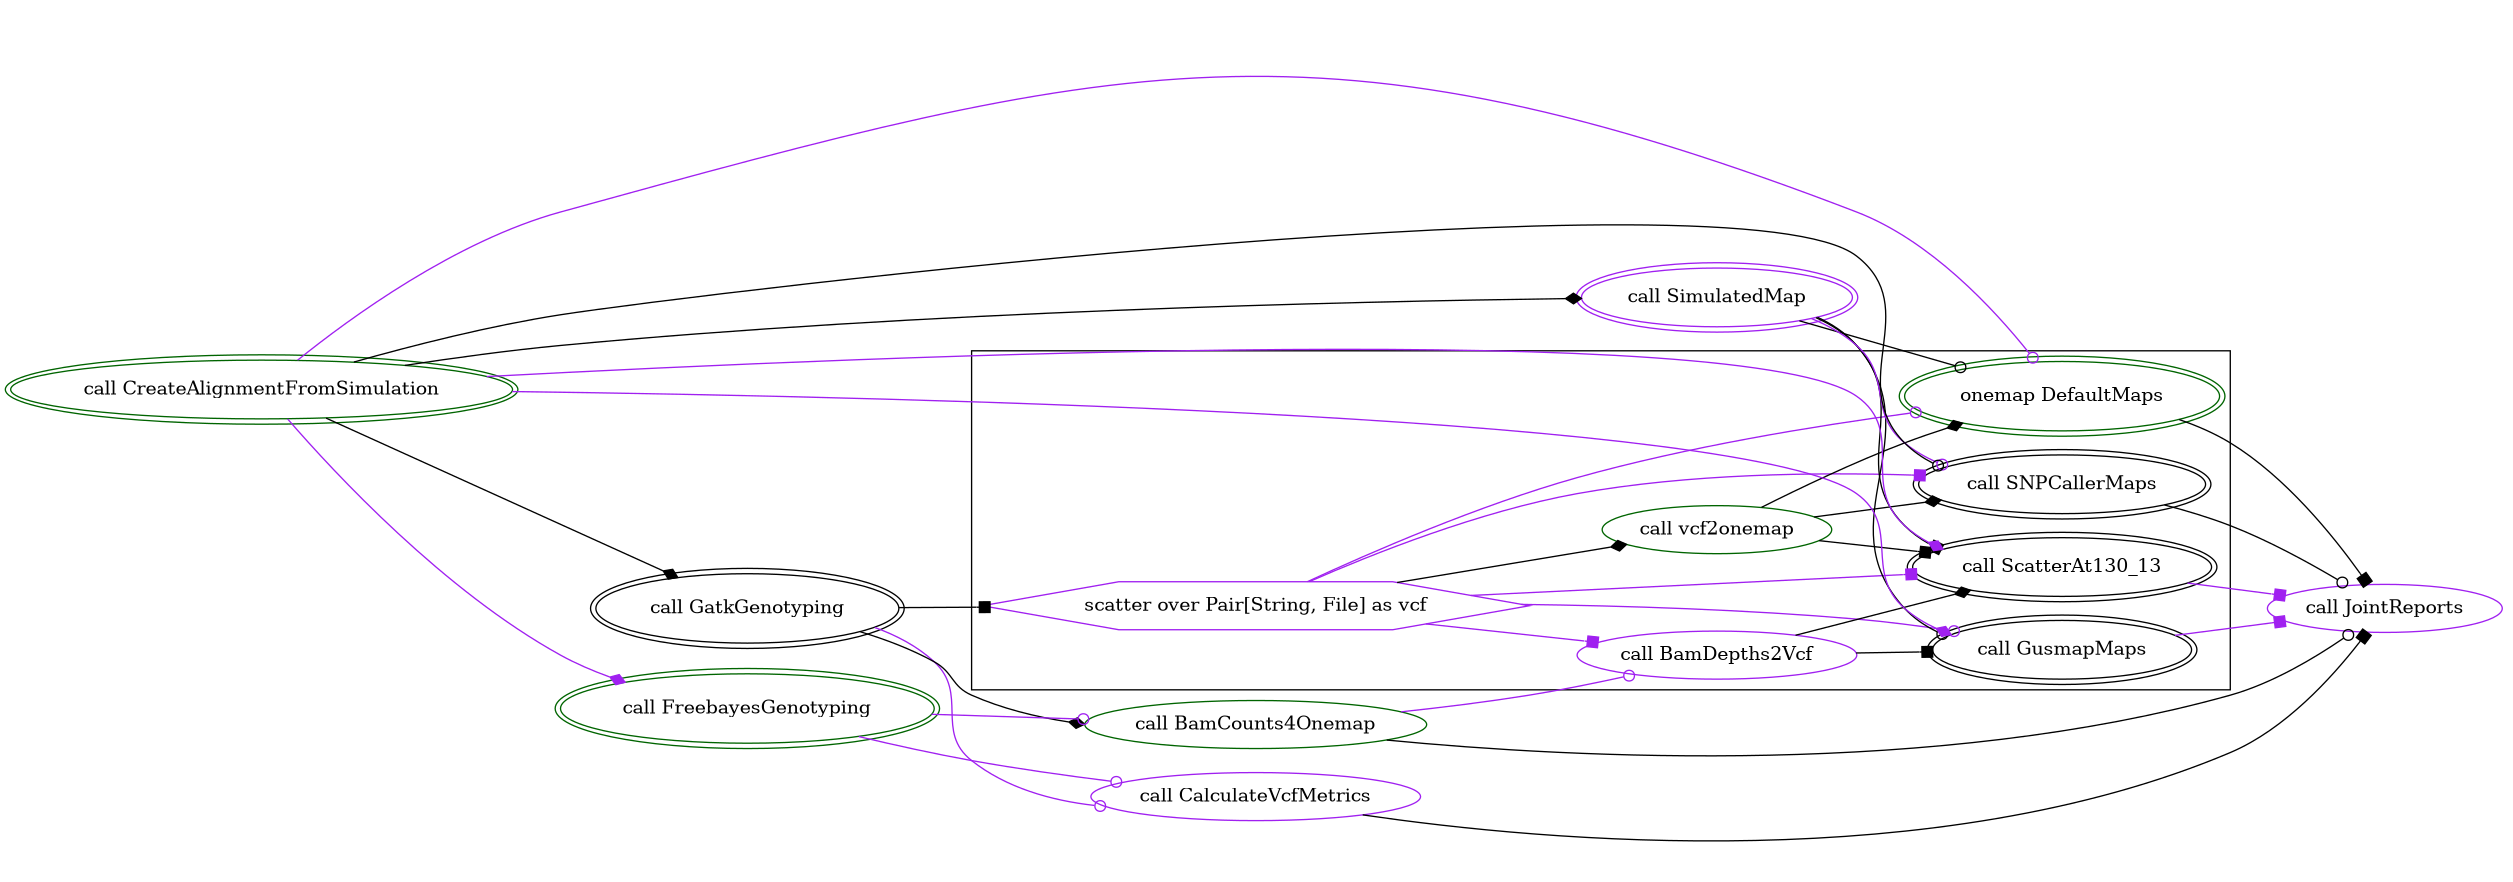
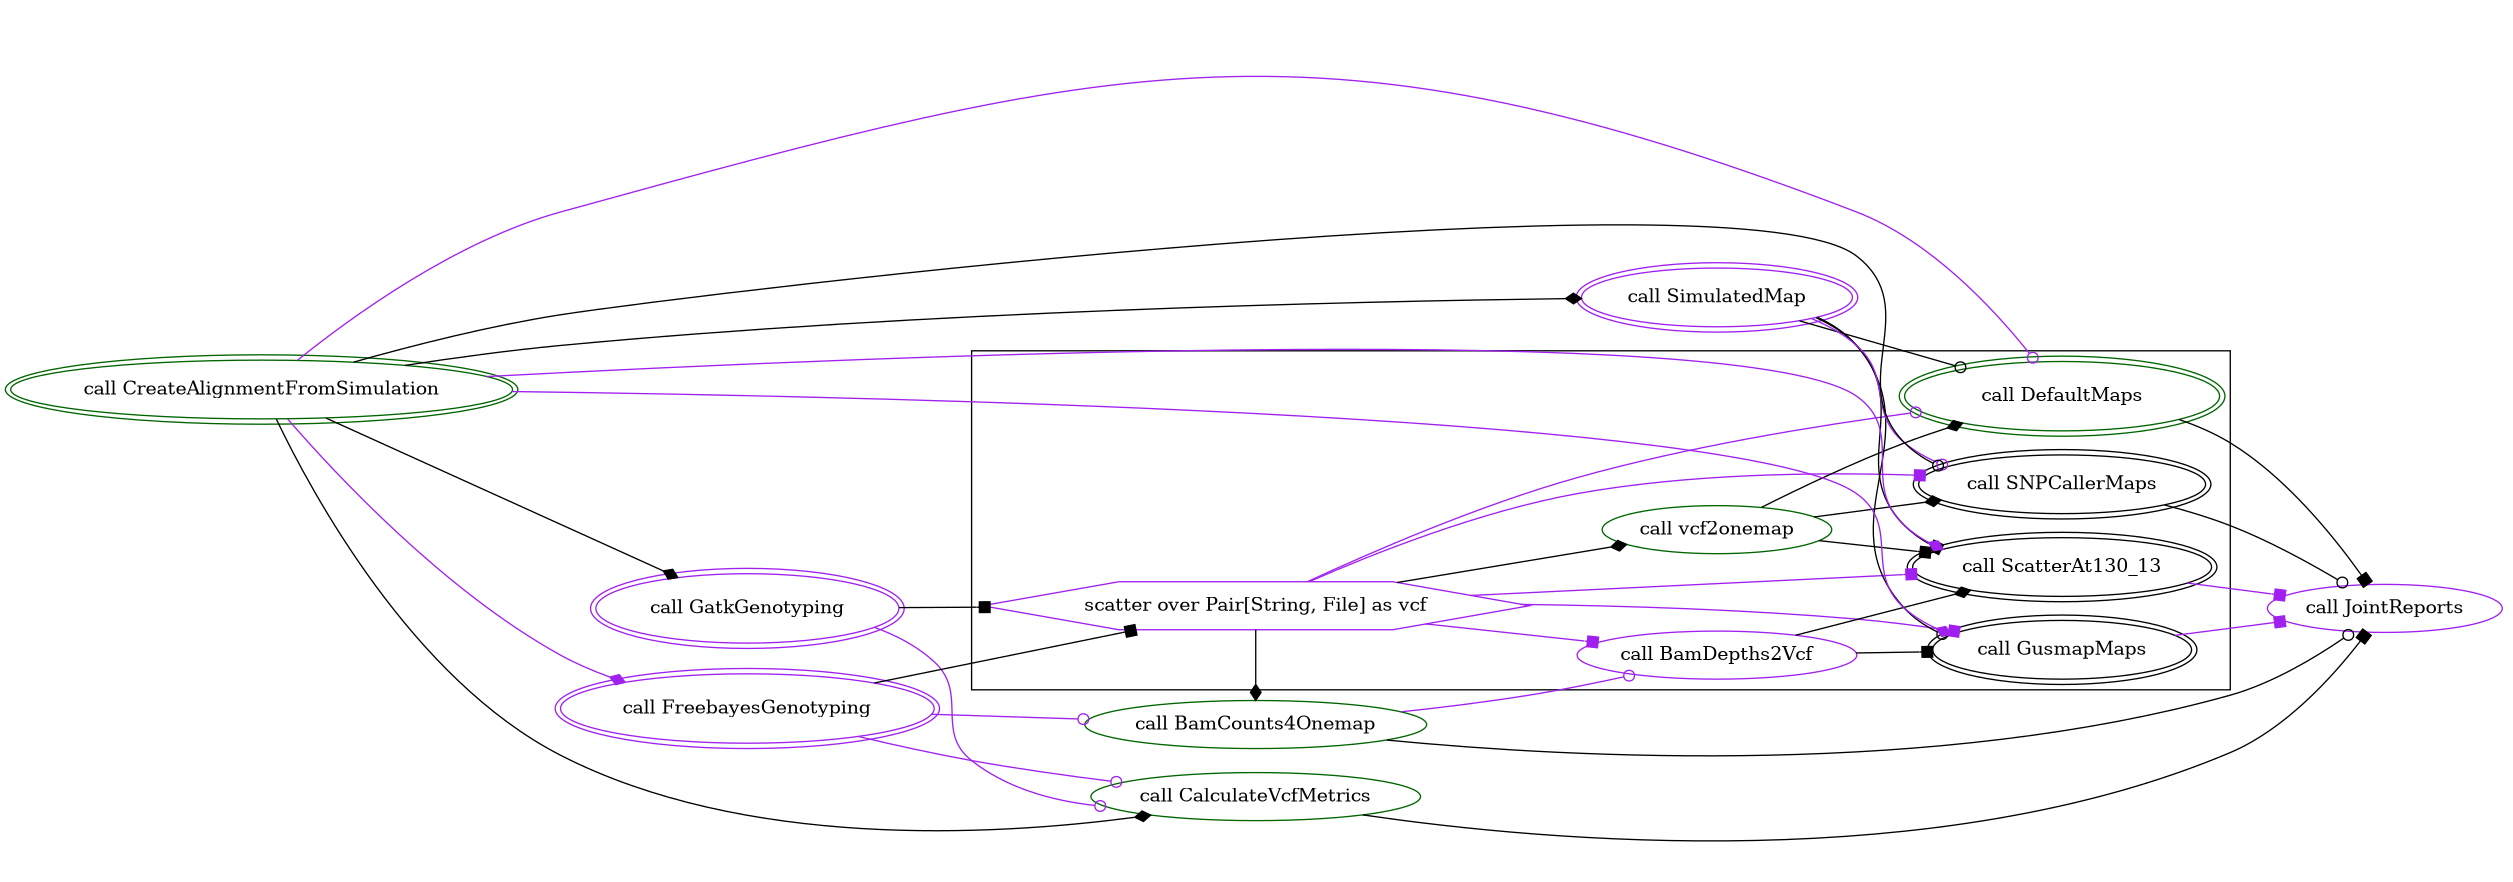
node "onemap DefaultMaps": label "onemap DefaultMaps" -> "call DefaultMaps"
node "call GatkGenotyping": color black -> purple
edge "scatter over Pair[String, File] as vcf" -> "call GusmapMaps": arrowhead odot -> box
edge "call FreebayesGenotyping" -> "scatter over Pair[String, File] as vcf": added
edge "call GatkGenotyping" -> "call BamCounts4Onemap": now "scatter over Pair[String, File] as vcf" -> "call BamCounts4Onemap"
node "call FreebayesGenotyping": color darkgreen -> purple
edge "call CreateAlignmentFromSimulation" -> "call CalculateVcfMetrics": added
node "call CalculateVcfMetrics": color purple -> darkgreen
